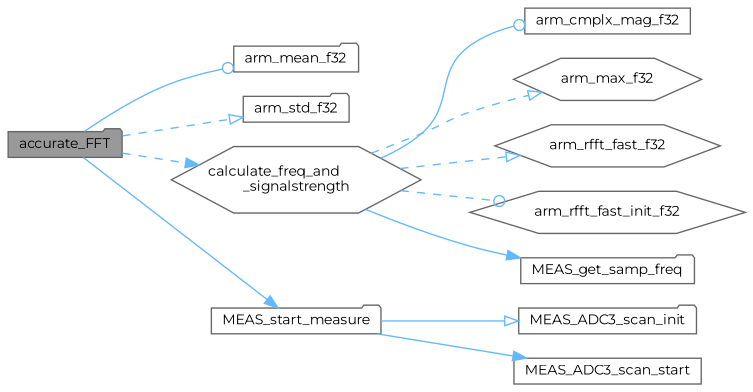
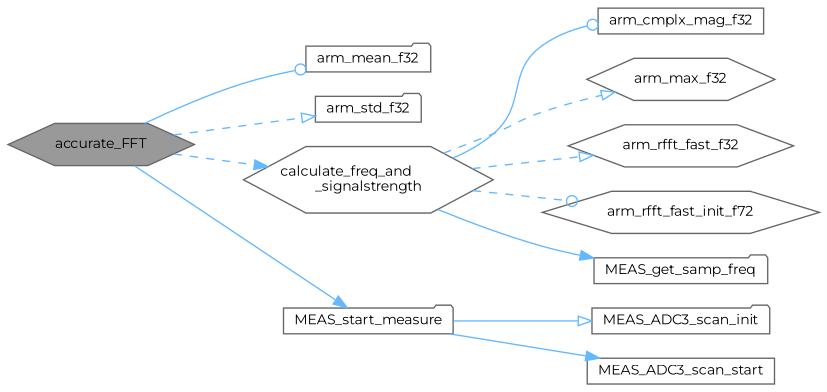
node "accurate_FFT": shape folder -> hexagon
node "arm_rfft_fast_init_f32": label "arm_rfft_fast_init_f32" -> "arm_rfft_fast_init_f72"
